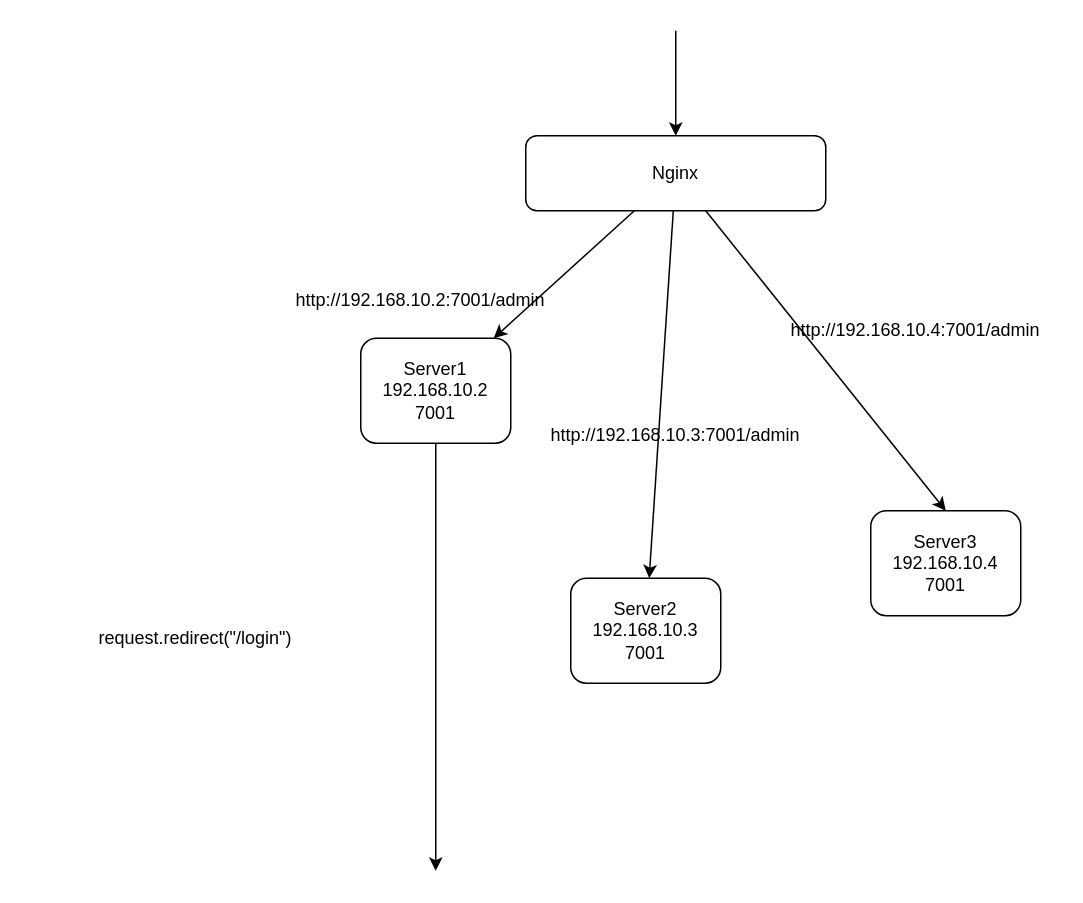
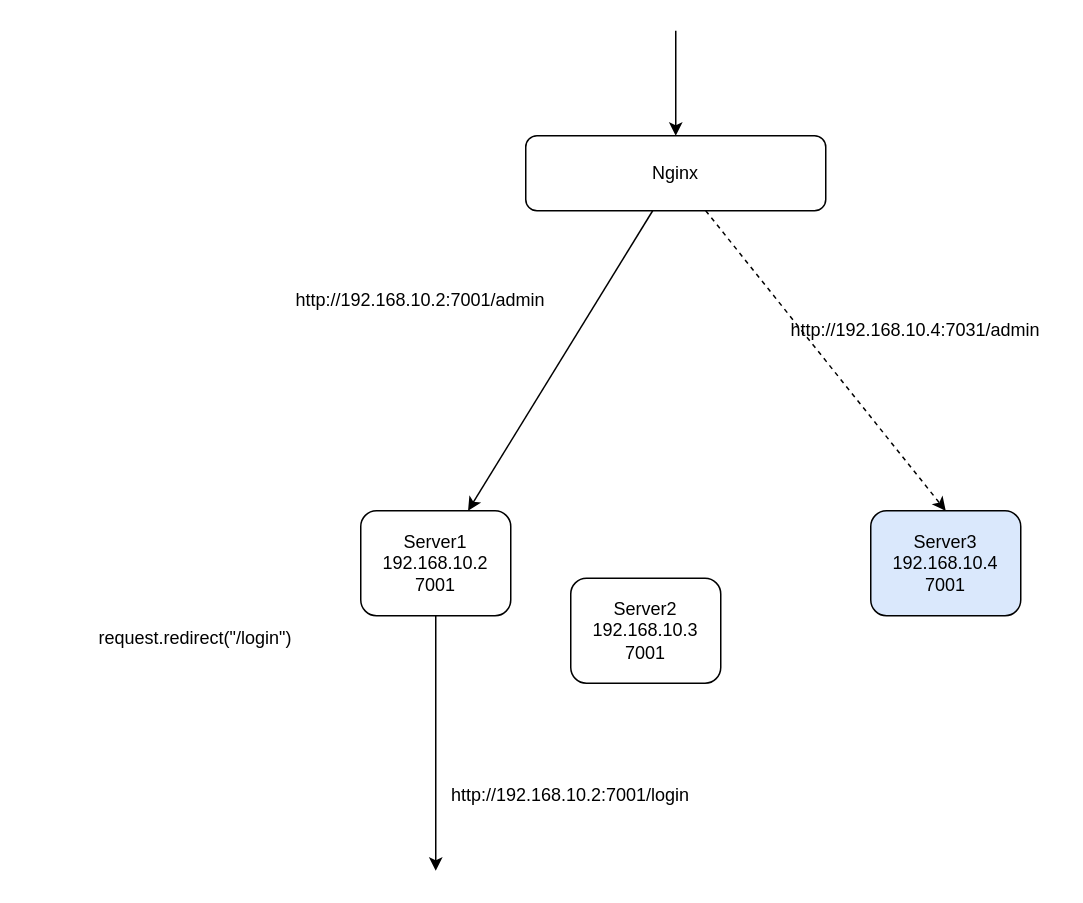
node "http://192.168.10.4:7001/admin": label "http://192.168.10.4:7001/admin" -> "http://192.168.10.4:7031/admin"
edge "Nginx" -> "Server3 192.168.10.4 7001": style solid -> dashed
edge "Nginx" -> "Server2 192.168.10.3 7001": removed
node "Server1 192.168.10.2 7001": moved (436, 391) -> (436, 563)
node "http://192.168.10.3:7001/admin": removed
node "Server3 192.168.10.4 7001": fillcolor #ffffff -> #dae8fc
node "http://192.168.10.2:7001/login": added
